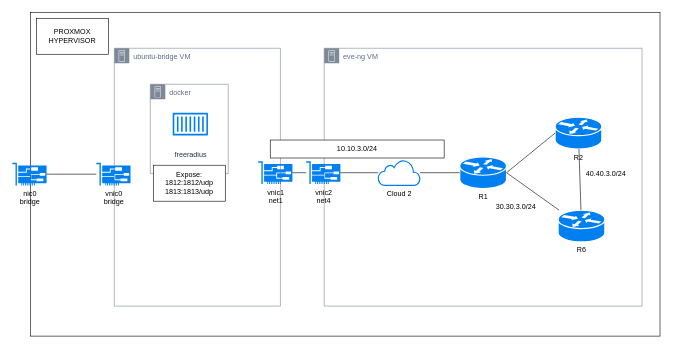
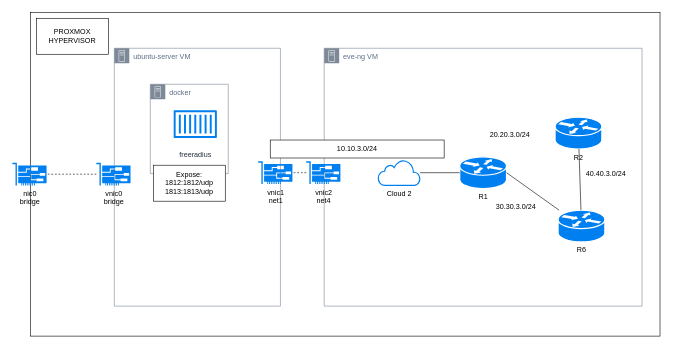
node "ubuntu-bridge VM": label "ubuntu-bridge VM" -> "ubuntu-server VM"
node "freeradius": size 44x44 -> 54x44
node "20.20.3.0/24": added
edge "R2" -- "R1": removed
edge "vnic1 net1" -- "vnic2 net4": style solid -> dashed
edge "vnic2 net4" -- "Cloud 2": removed
edge "nic0 bridge" -- "vnic0 bridge": style solid -> dashed
